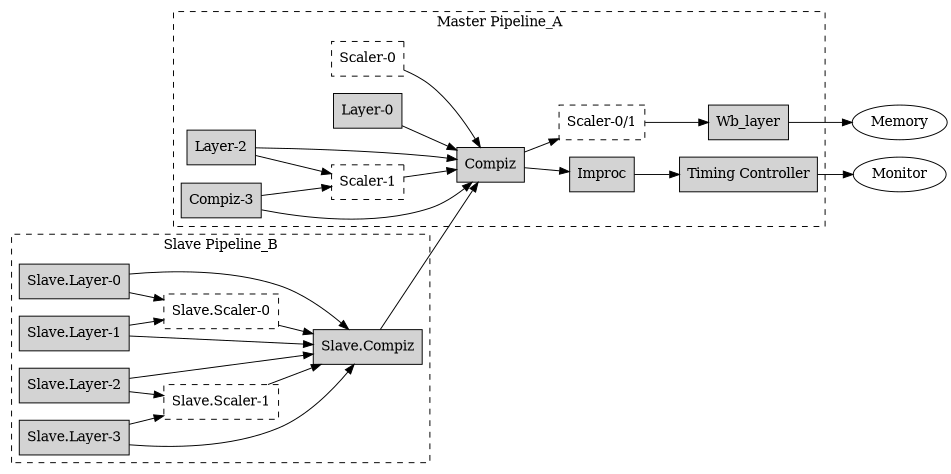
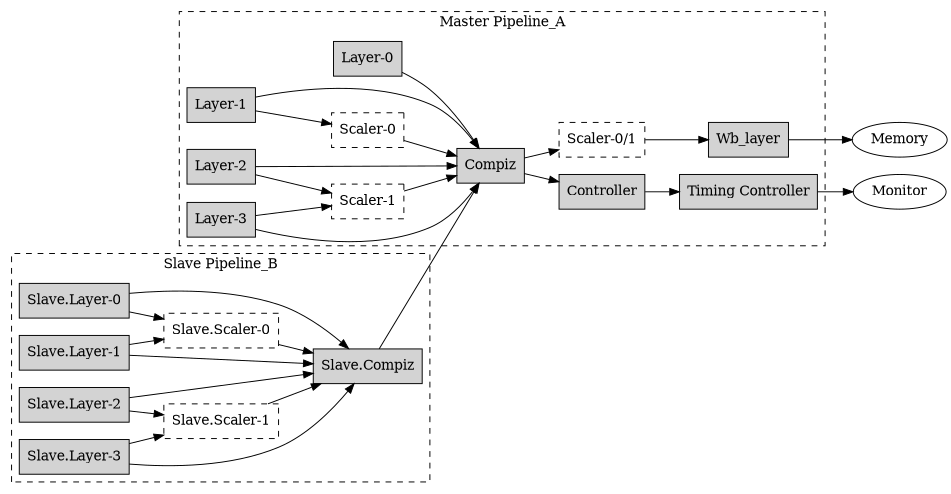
node "Layer-1": added
node "Improc": label "Improc" -> "Controller"
node "Compiz-3": label "Compiz-3" -> "Layer-3"
